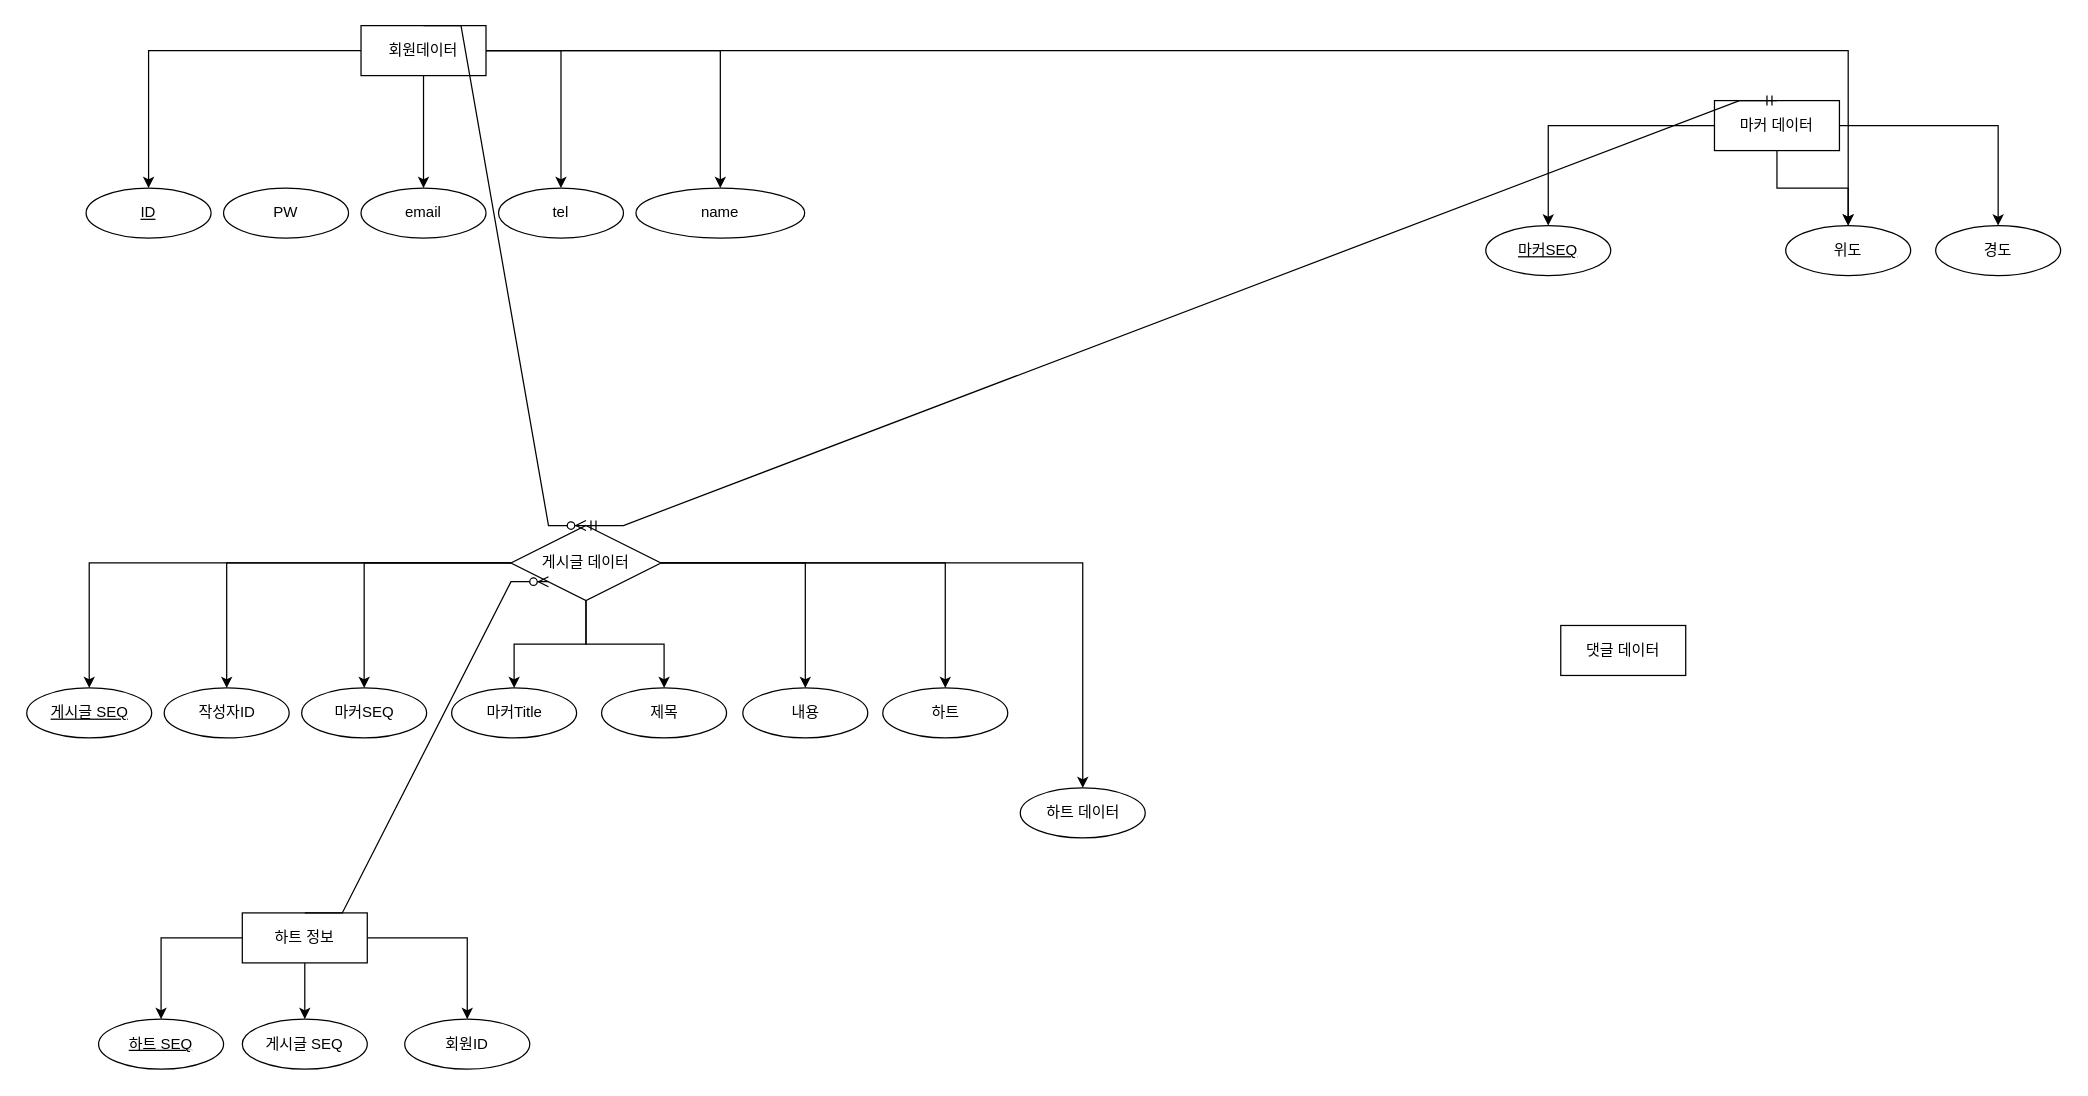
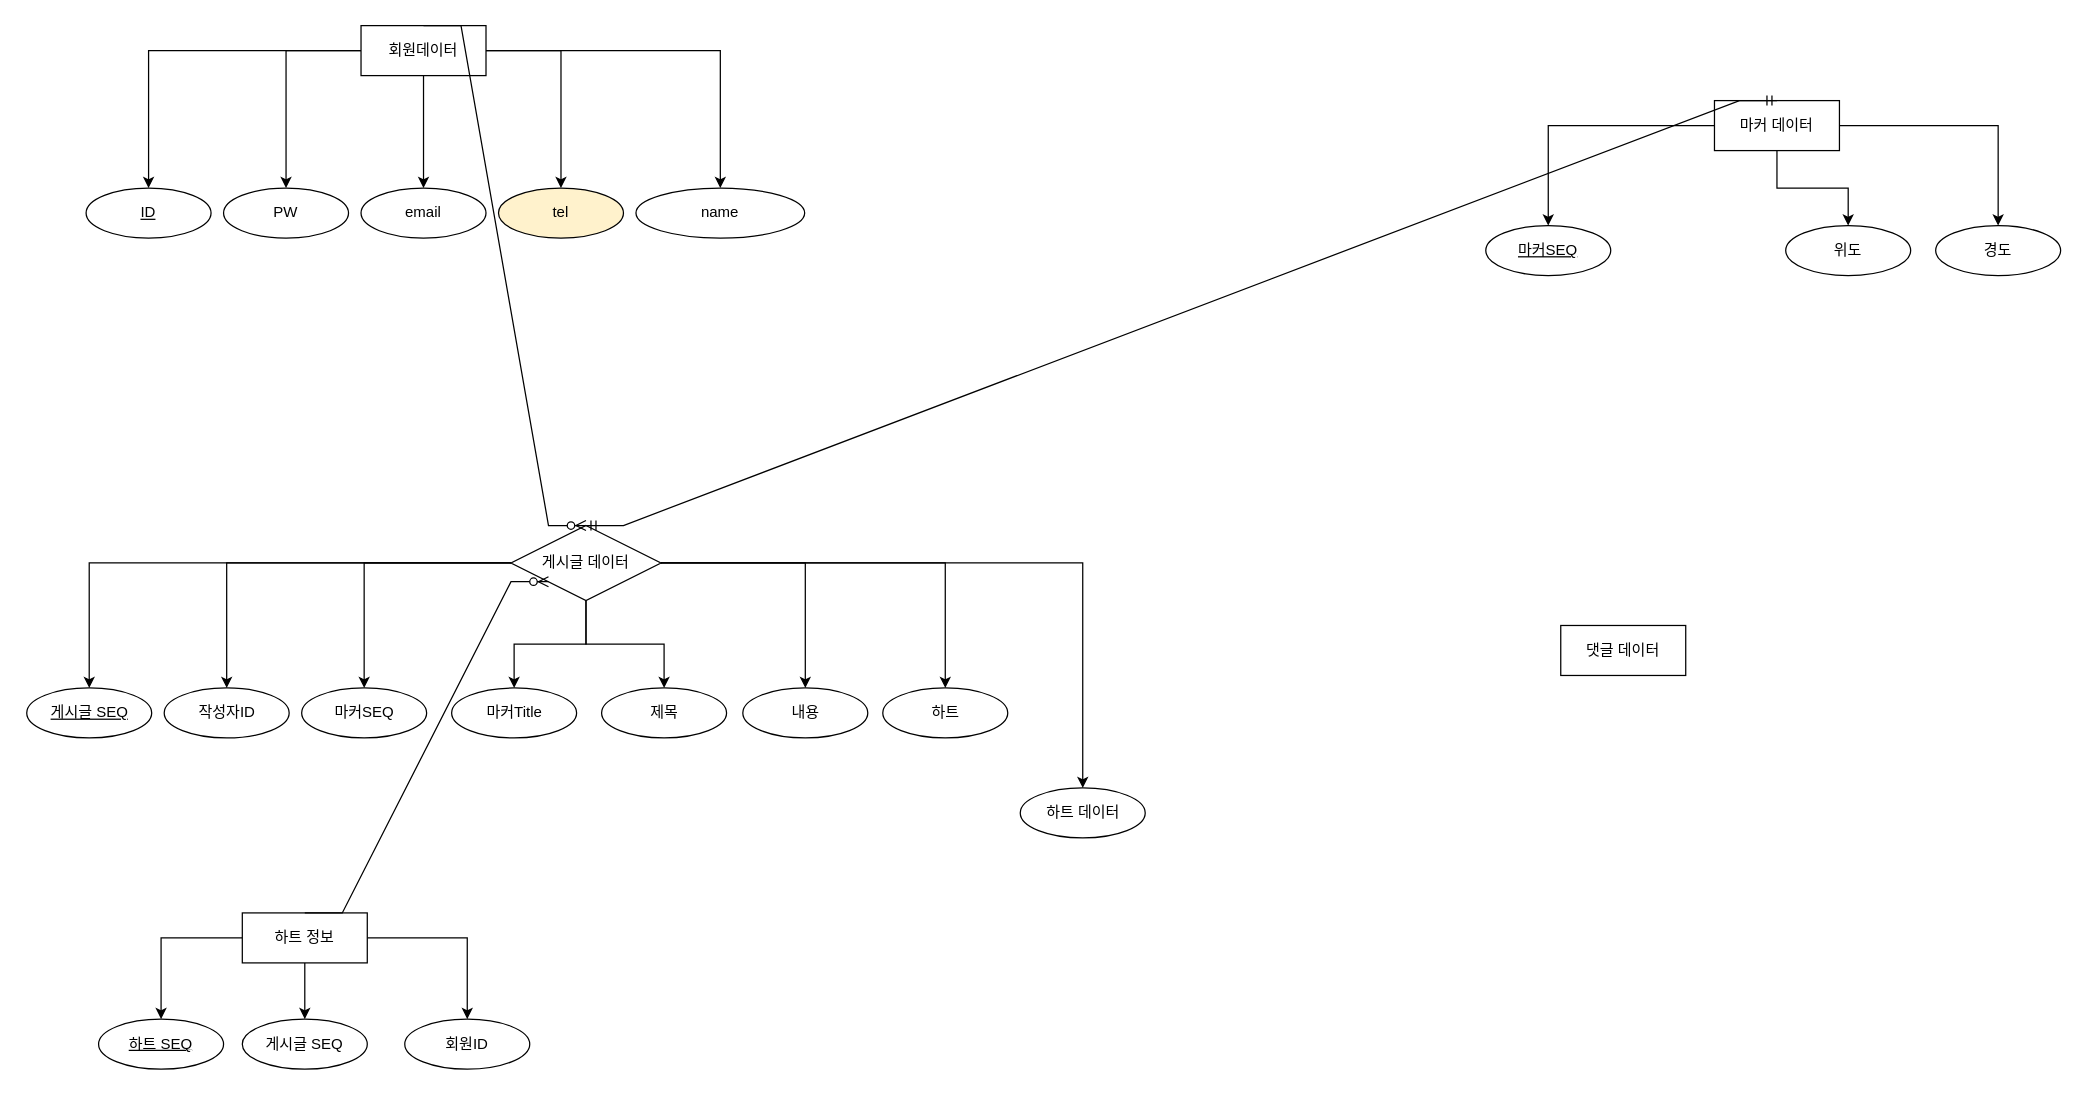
edge "회원데이터" -> "위도": now "회원데이터" -> "PW"
node "tel": fillcolor #ffffff -> #fff2cc
